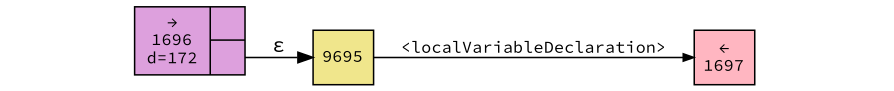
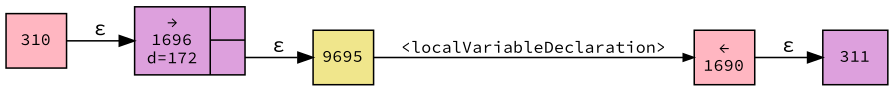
node "310": added
node "← 1697": label "← 1697" -> "← 1690"
node "311": added
